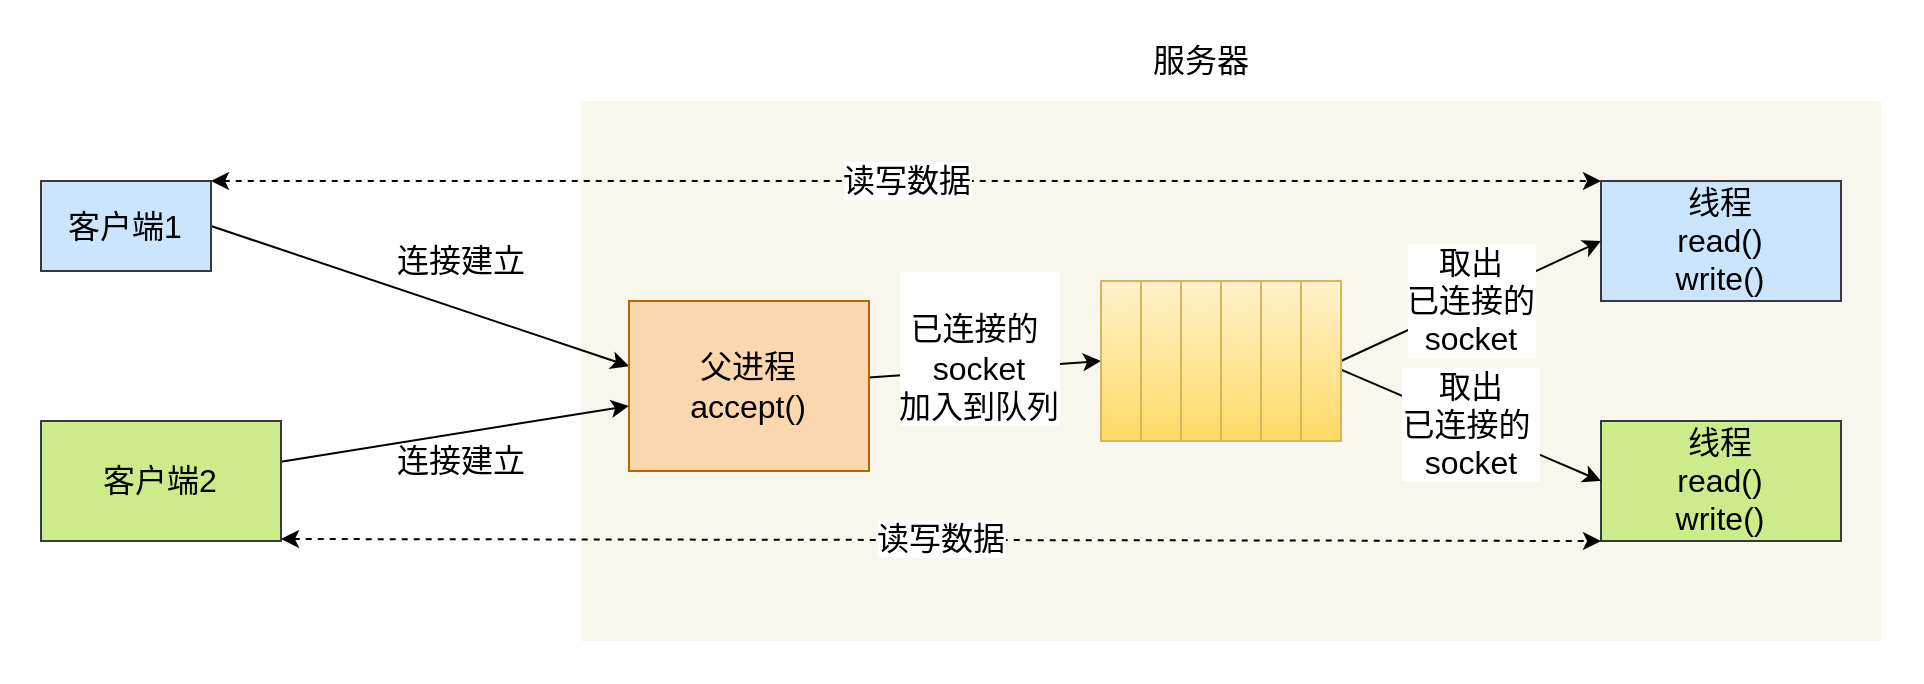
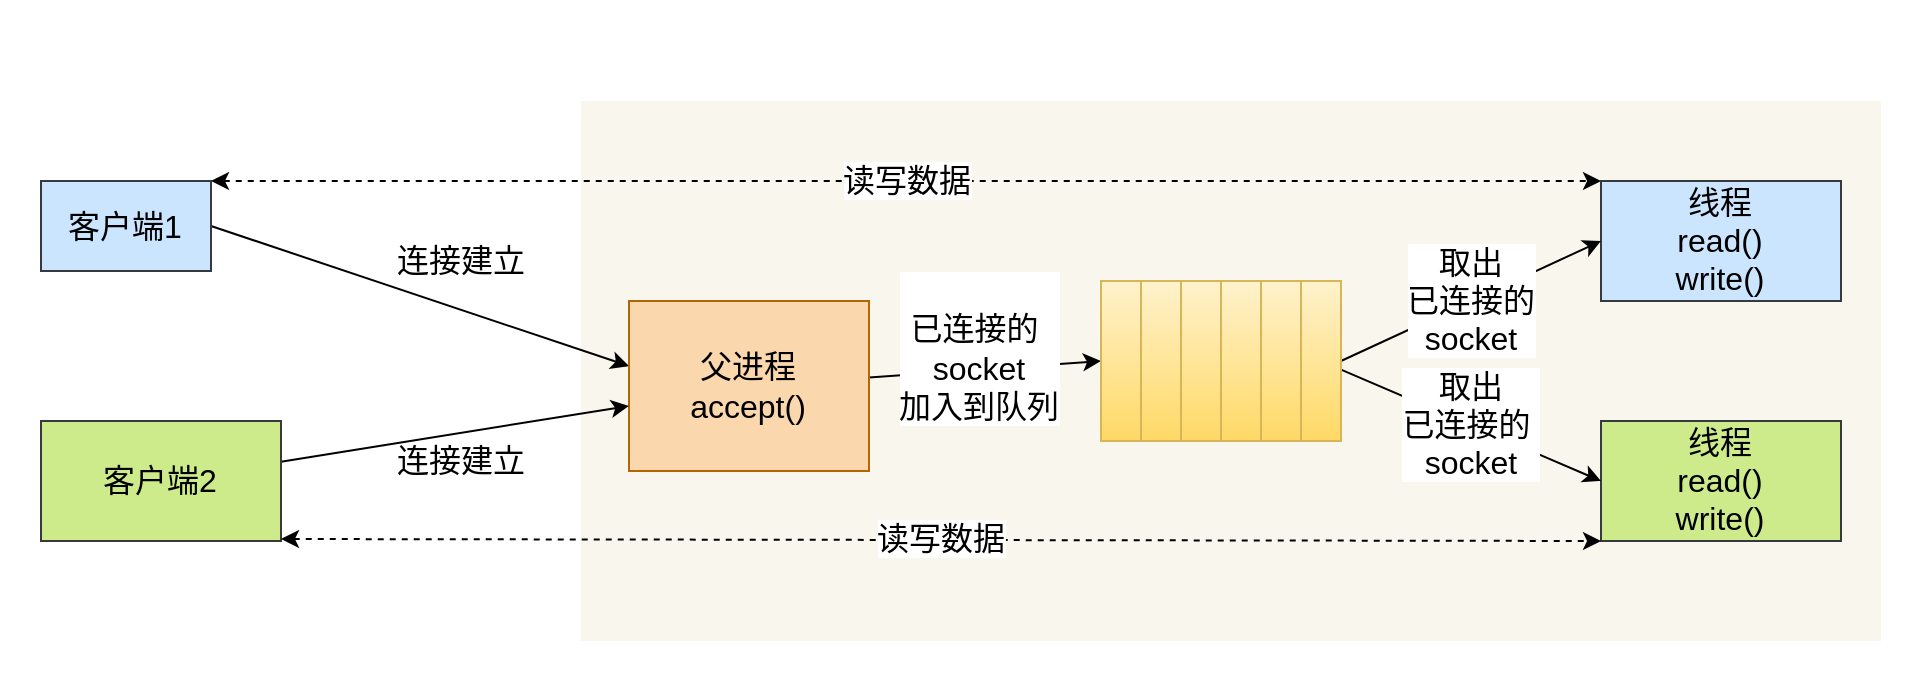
node "服务器": removed
